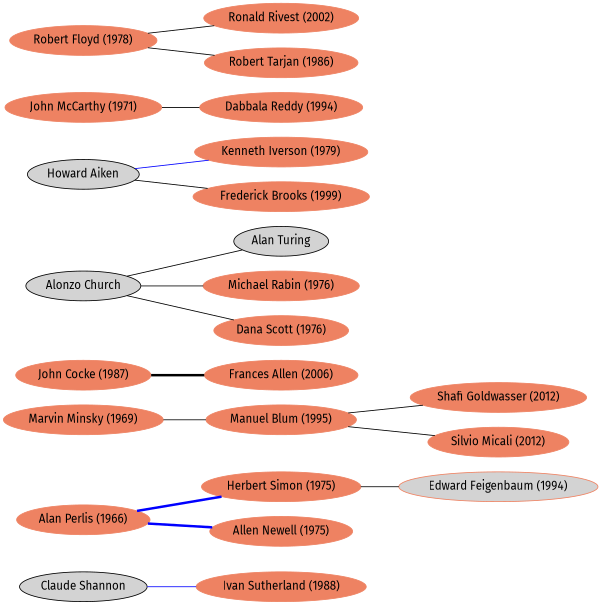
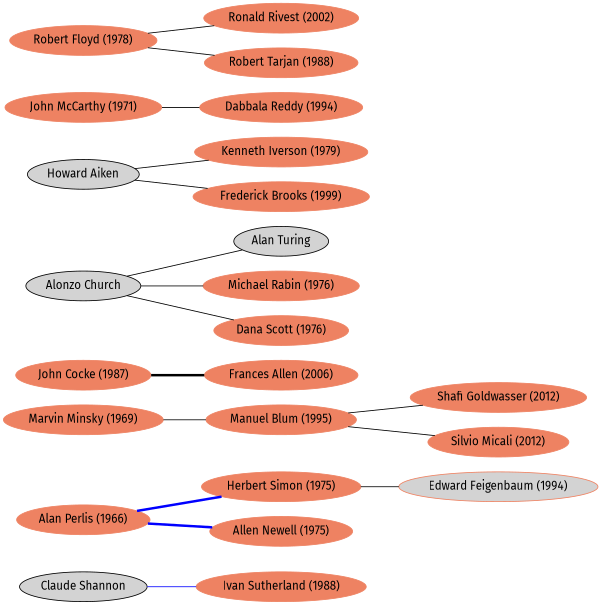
node "Robert Tarjan (1986)": label "Robert Tarjan (1986)" -> "Robert Tarjan (1988)"
edge "Kenneth Iverson (1979)" -- "Howard Aiken": color blue -> black
